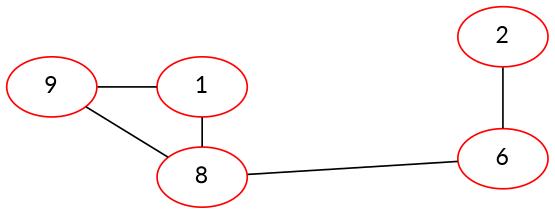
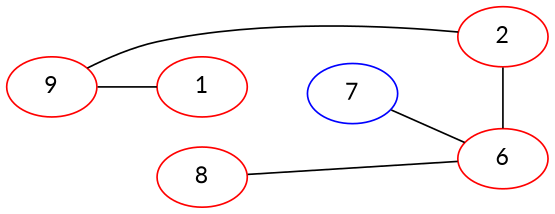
node "7": added
edge "9" -- "8": now "9" -- "2"
edge "1" -- "8": removed
